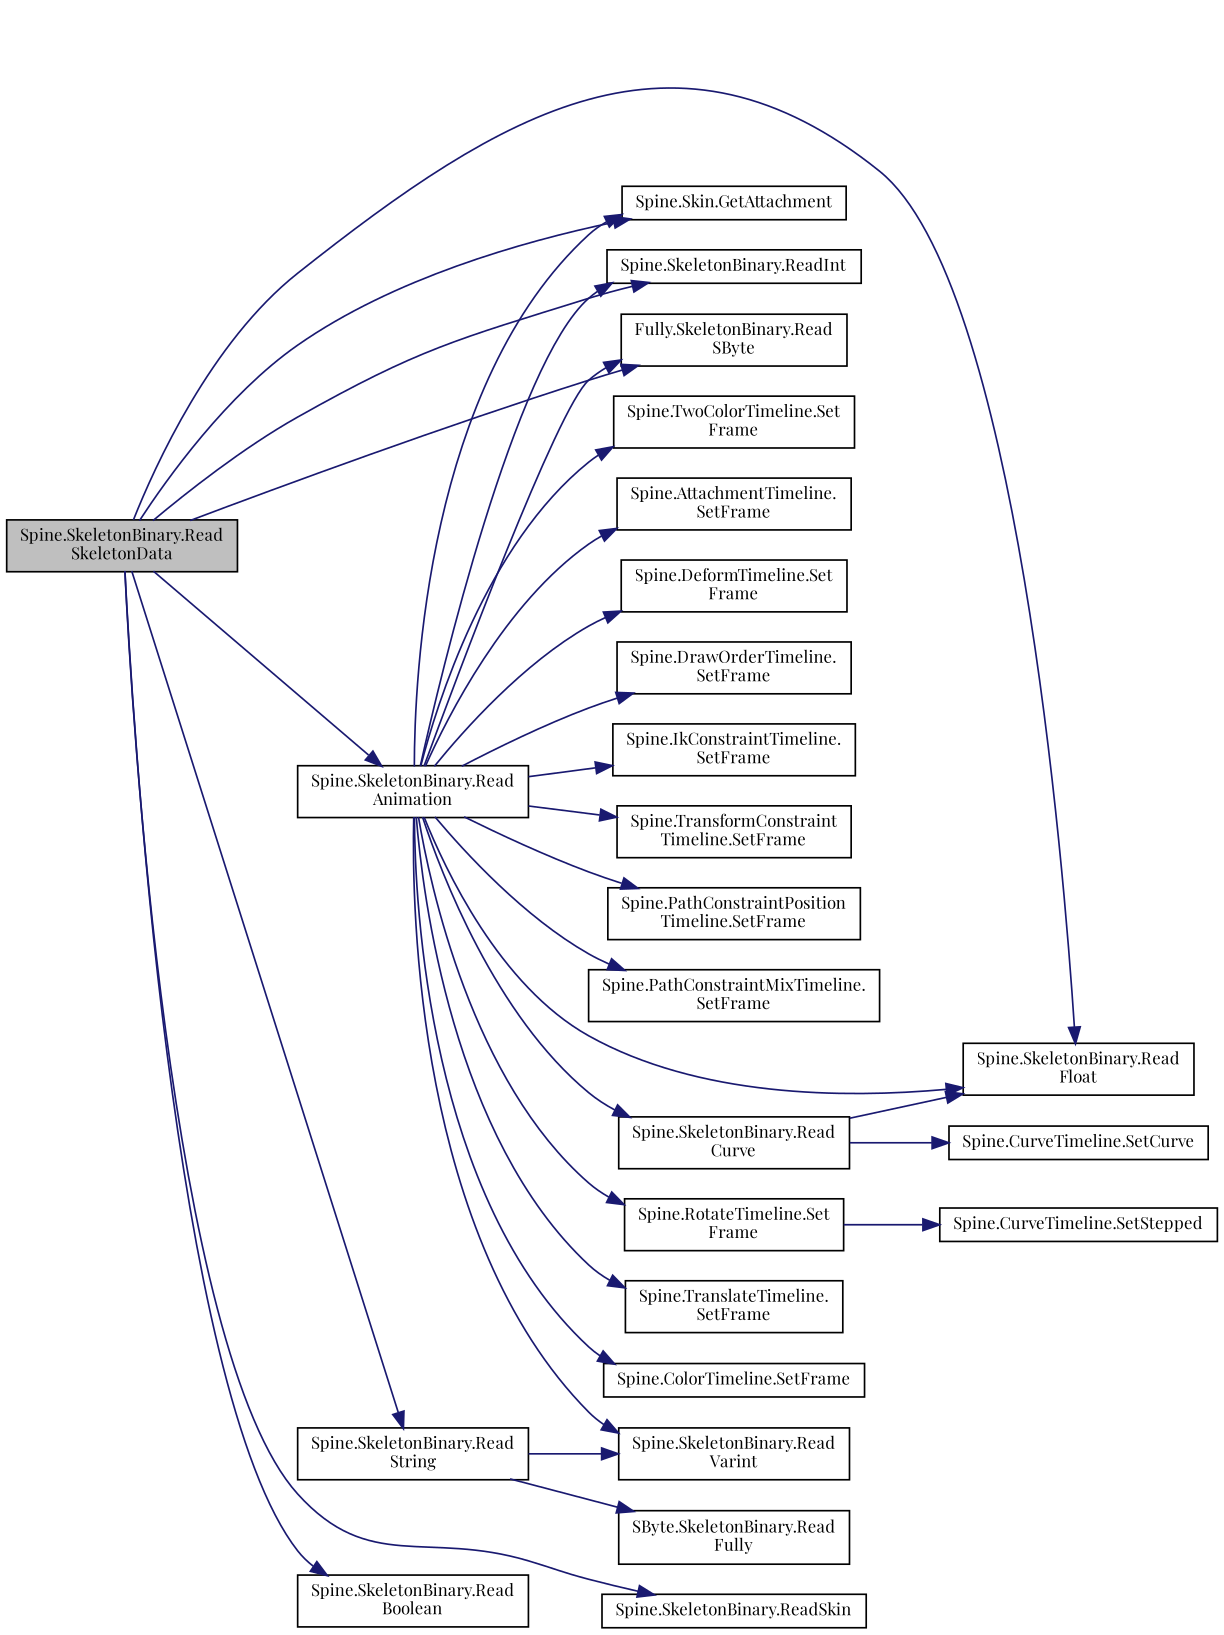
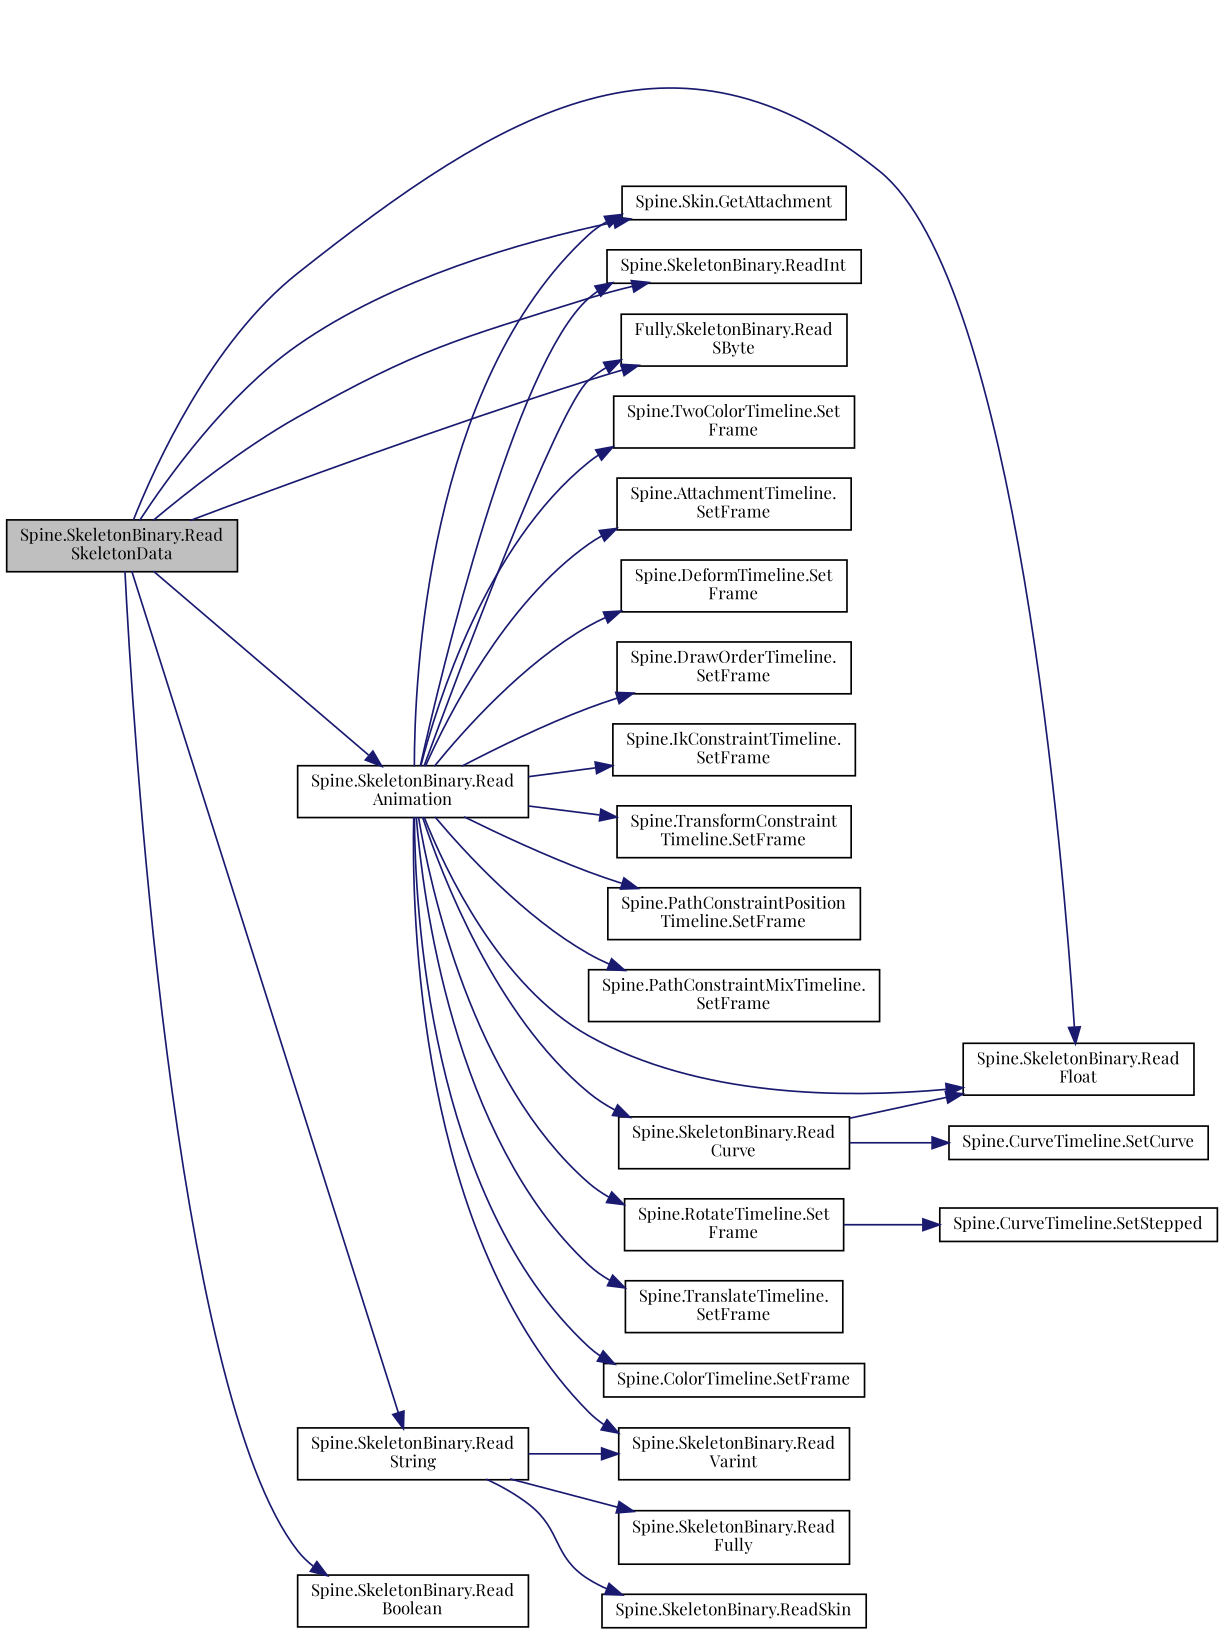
edge "Spine.SkeletonBinary.Read SkeletonData" -> "Spine.SkeletonBinary.ReadSkin": now "Spine.SkeletonBinary.Read String" -> "Spine.SkeletonBinary.ReadSkin"
node "SByte.SkeletonBinary.Read Fully": label "SByte.SkeletonBinary.Read Fully" -> "Spine.SkeletonBinary.Read Fully"
